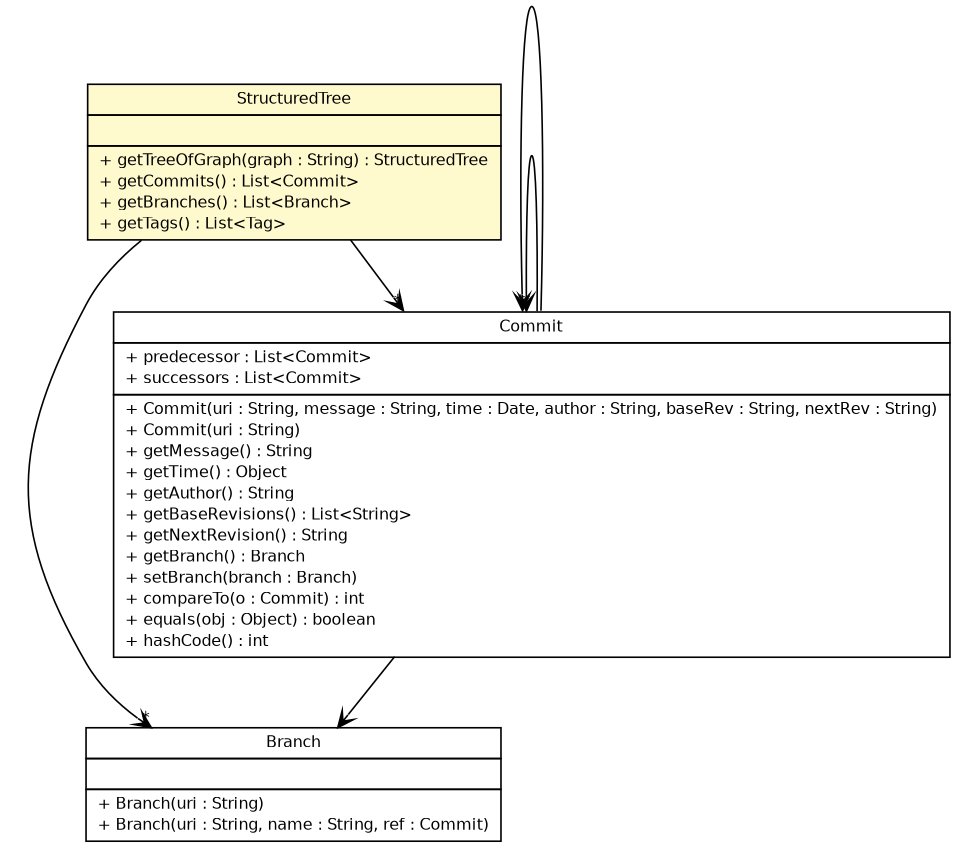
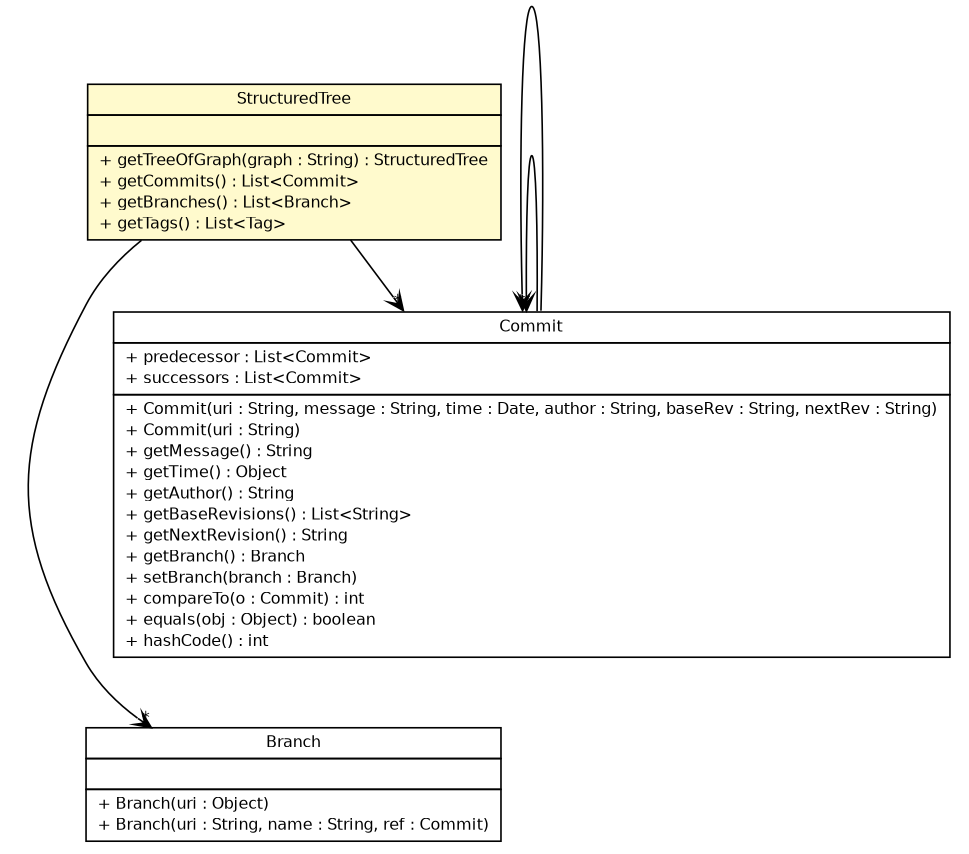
edge "Commit" -> "Branch": removed
node "Branch": text "+ Branch(uri : String)" -> "+ Branch(uri : Object)"
